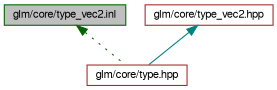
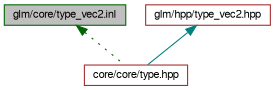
node "glm/core/type_vec2.hpp": label "glm/core/type_vec2.hpp" -> "glm/hpp/type_vec2.hpp"
node "glm/core/type.hpp": label "glm/core/type.hpp" -> "core/core/type.hpp"
